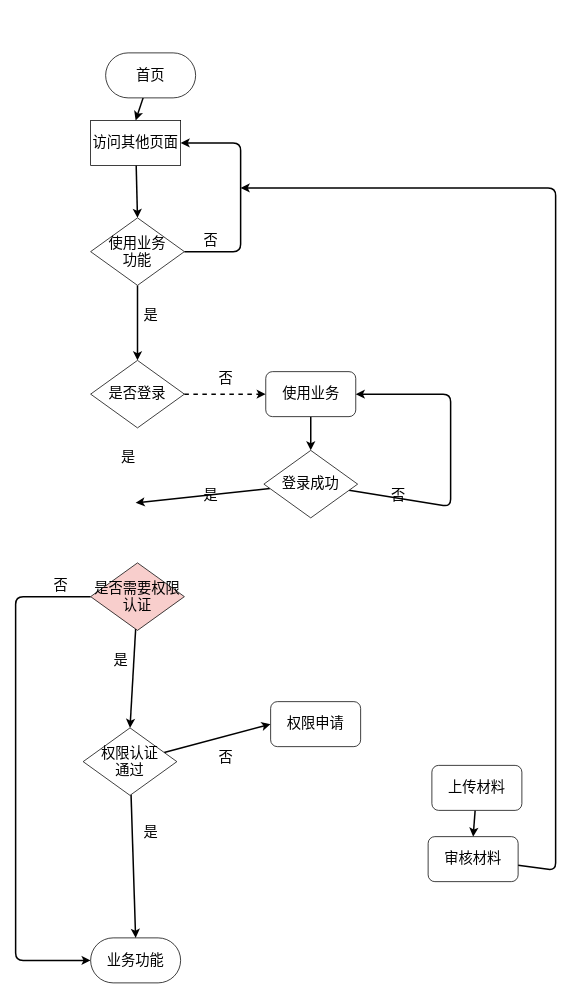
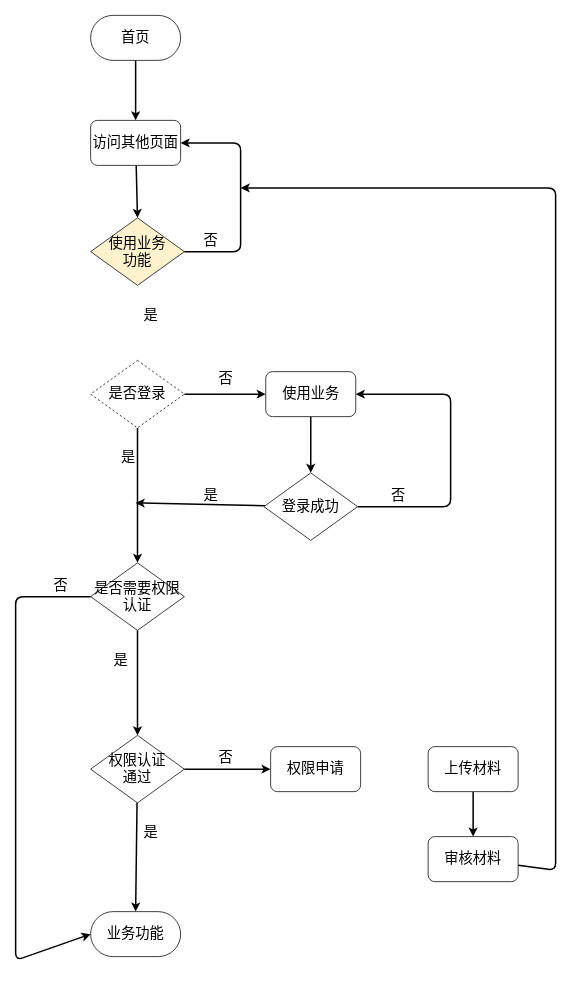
node "首页": moved (150, 75) -> (135, 38)
node "访问其他页面": shape rectangle -> rounded rectangle
node "使用业务 功能": fillcolor #ffffff -> #fff2cc
edge "使用业务 功能" -> "是否登录": removed
node "是否登录": style solid -> dashed
edge "是否登录" -> "使用业务": style dashed -> solid
node "登录成功": moved (311, 484) -> (311, 507)
edge "是否登录" -> "是否需要权限认证": added
node "是否需要权限认证": fillcolor #f8cecc -> #ffffff
node "权限申请": moved (315, 724) -> (315, 769)
node "权限认证 通过": moved (130, 762) -> (137, 769)
node "上传材料": moved (477, 788) -> (473, 769)
node "业务功能": moved (135, 960) -> (135, 934)
